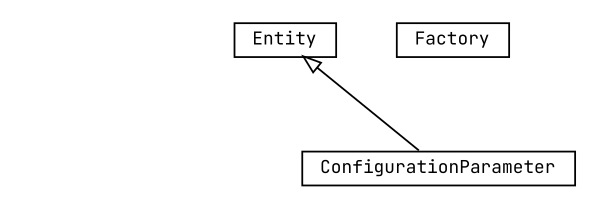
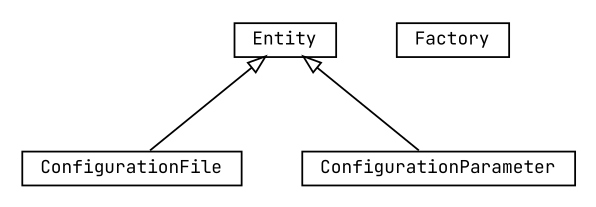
node "ConfigurationFile": added
